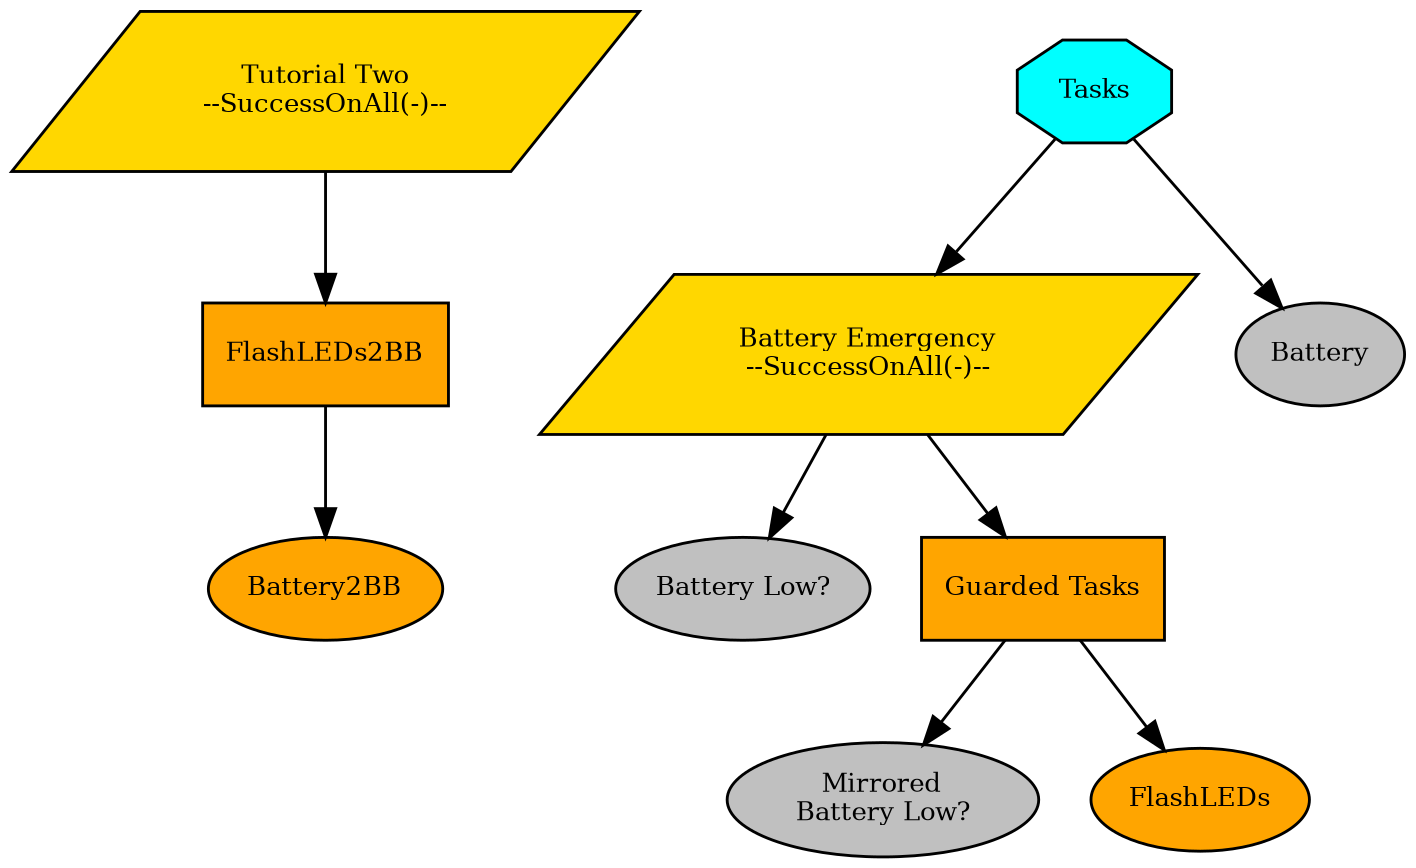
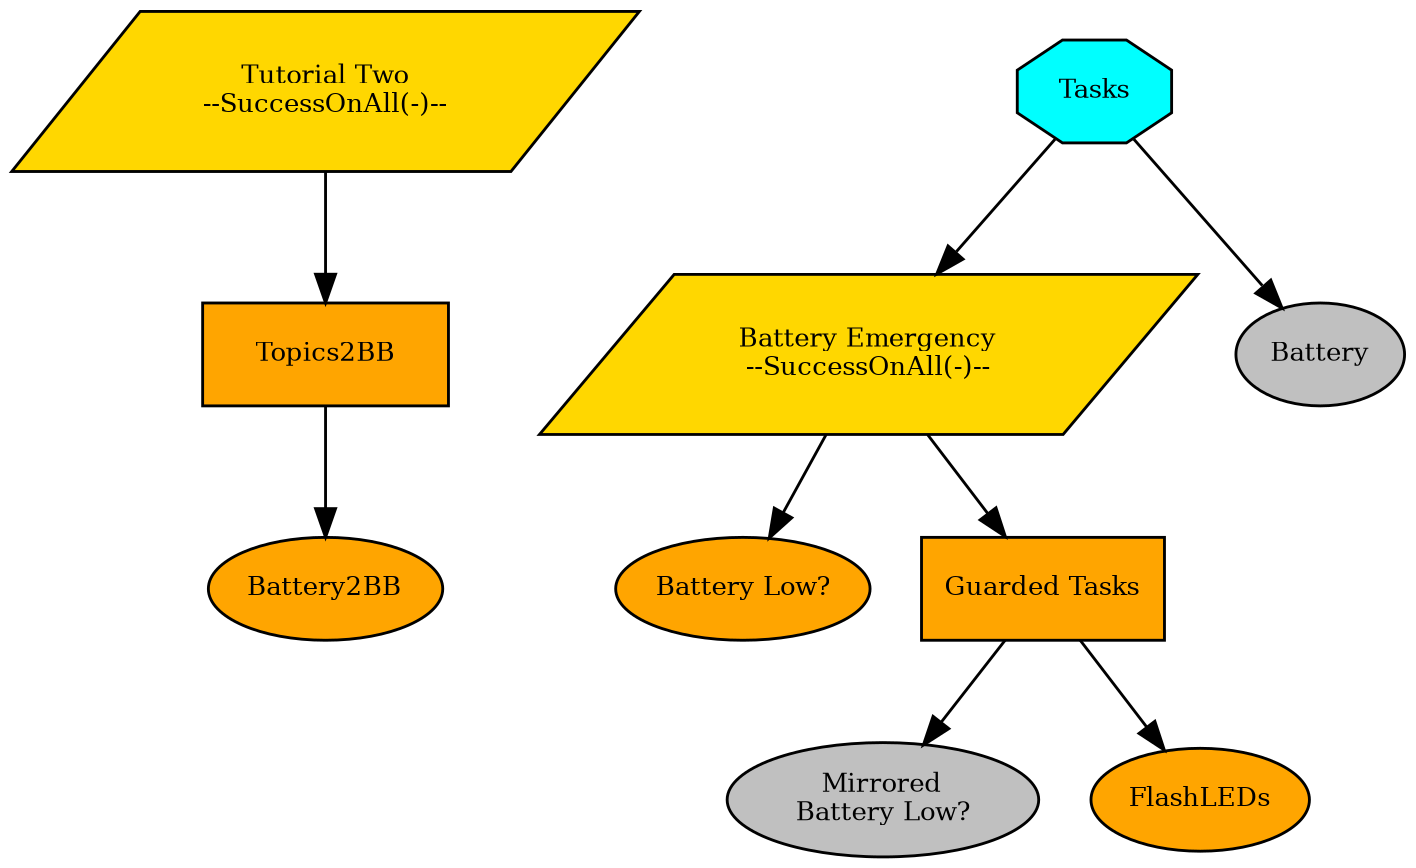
node "FlashLEDs2BB": label "FlashLEDs2BB" -> "Topics2BB"
node "Battery Low?": fillcolor gray -> orange
